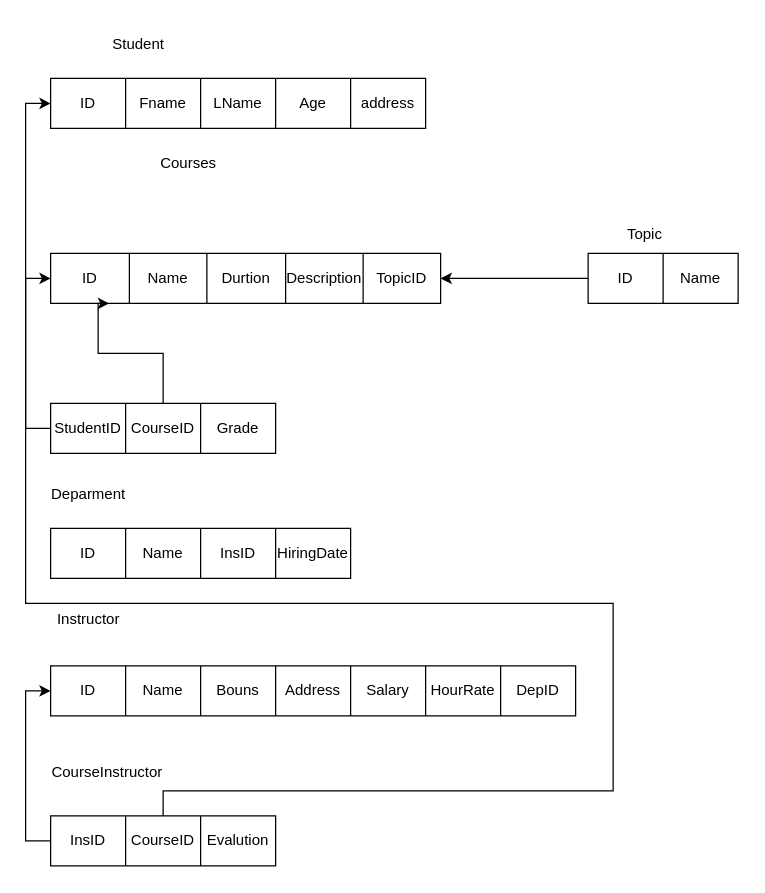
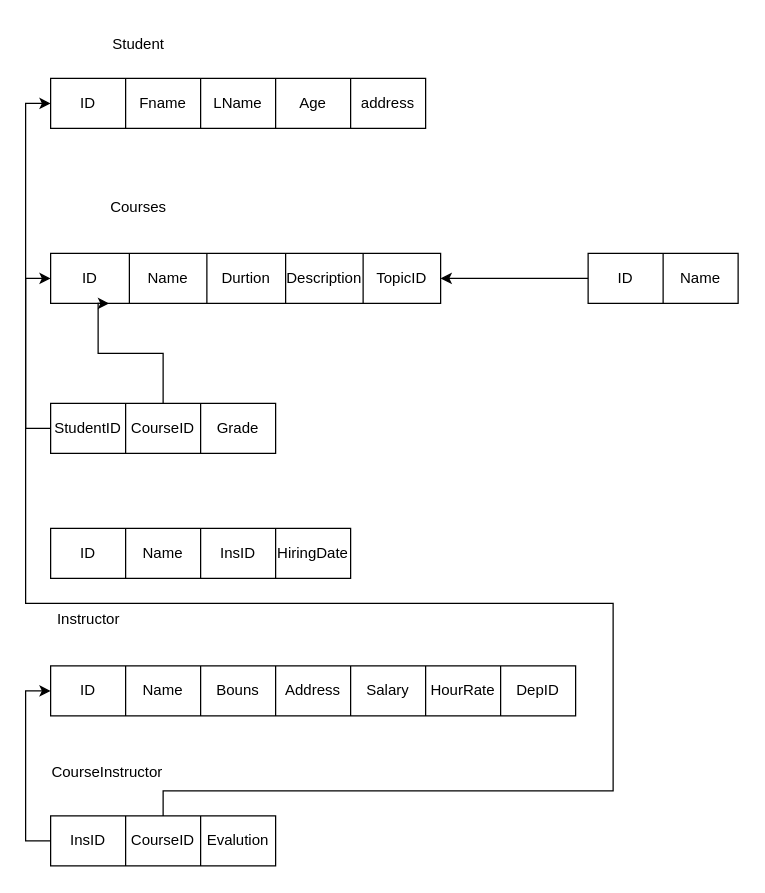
node "Courses": moved (188, 163) -> (138, 207)
node "Topic": removed
node "Deparment": removed
